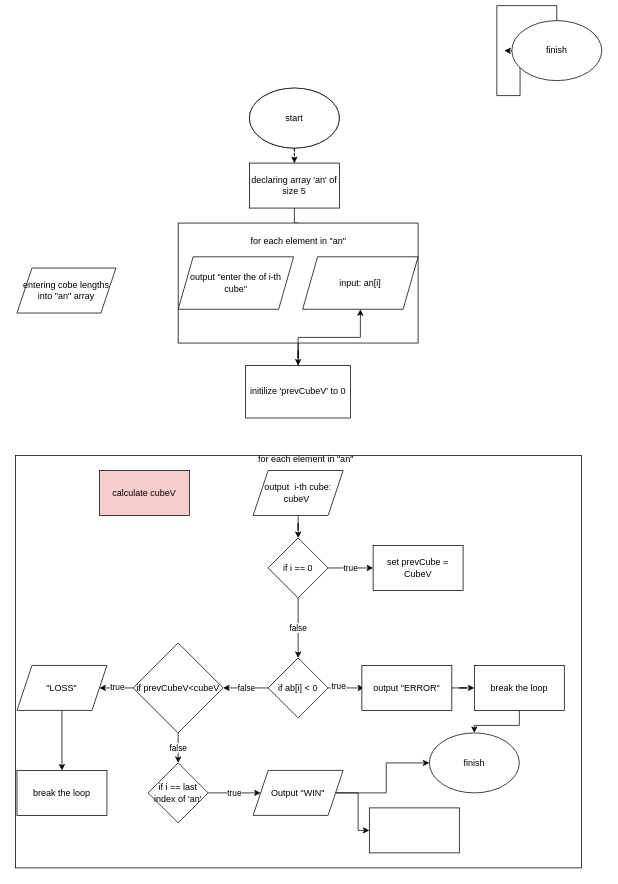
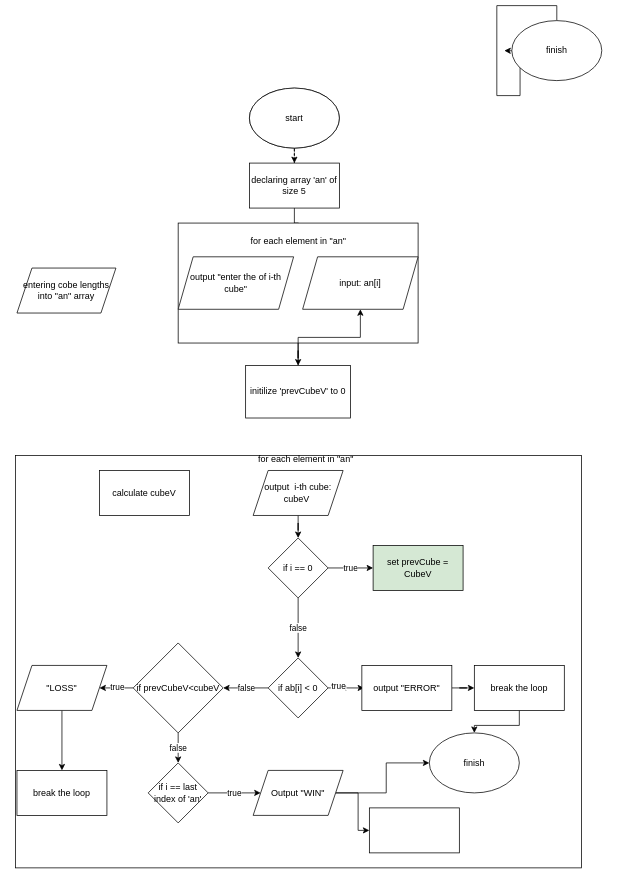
node "calculate cubeV": fillcolor #f8cecc -> #ffffff
node "set prevCube = CubeV": fillcolor #ffffff -> #d5e8d4
